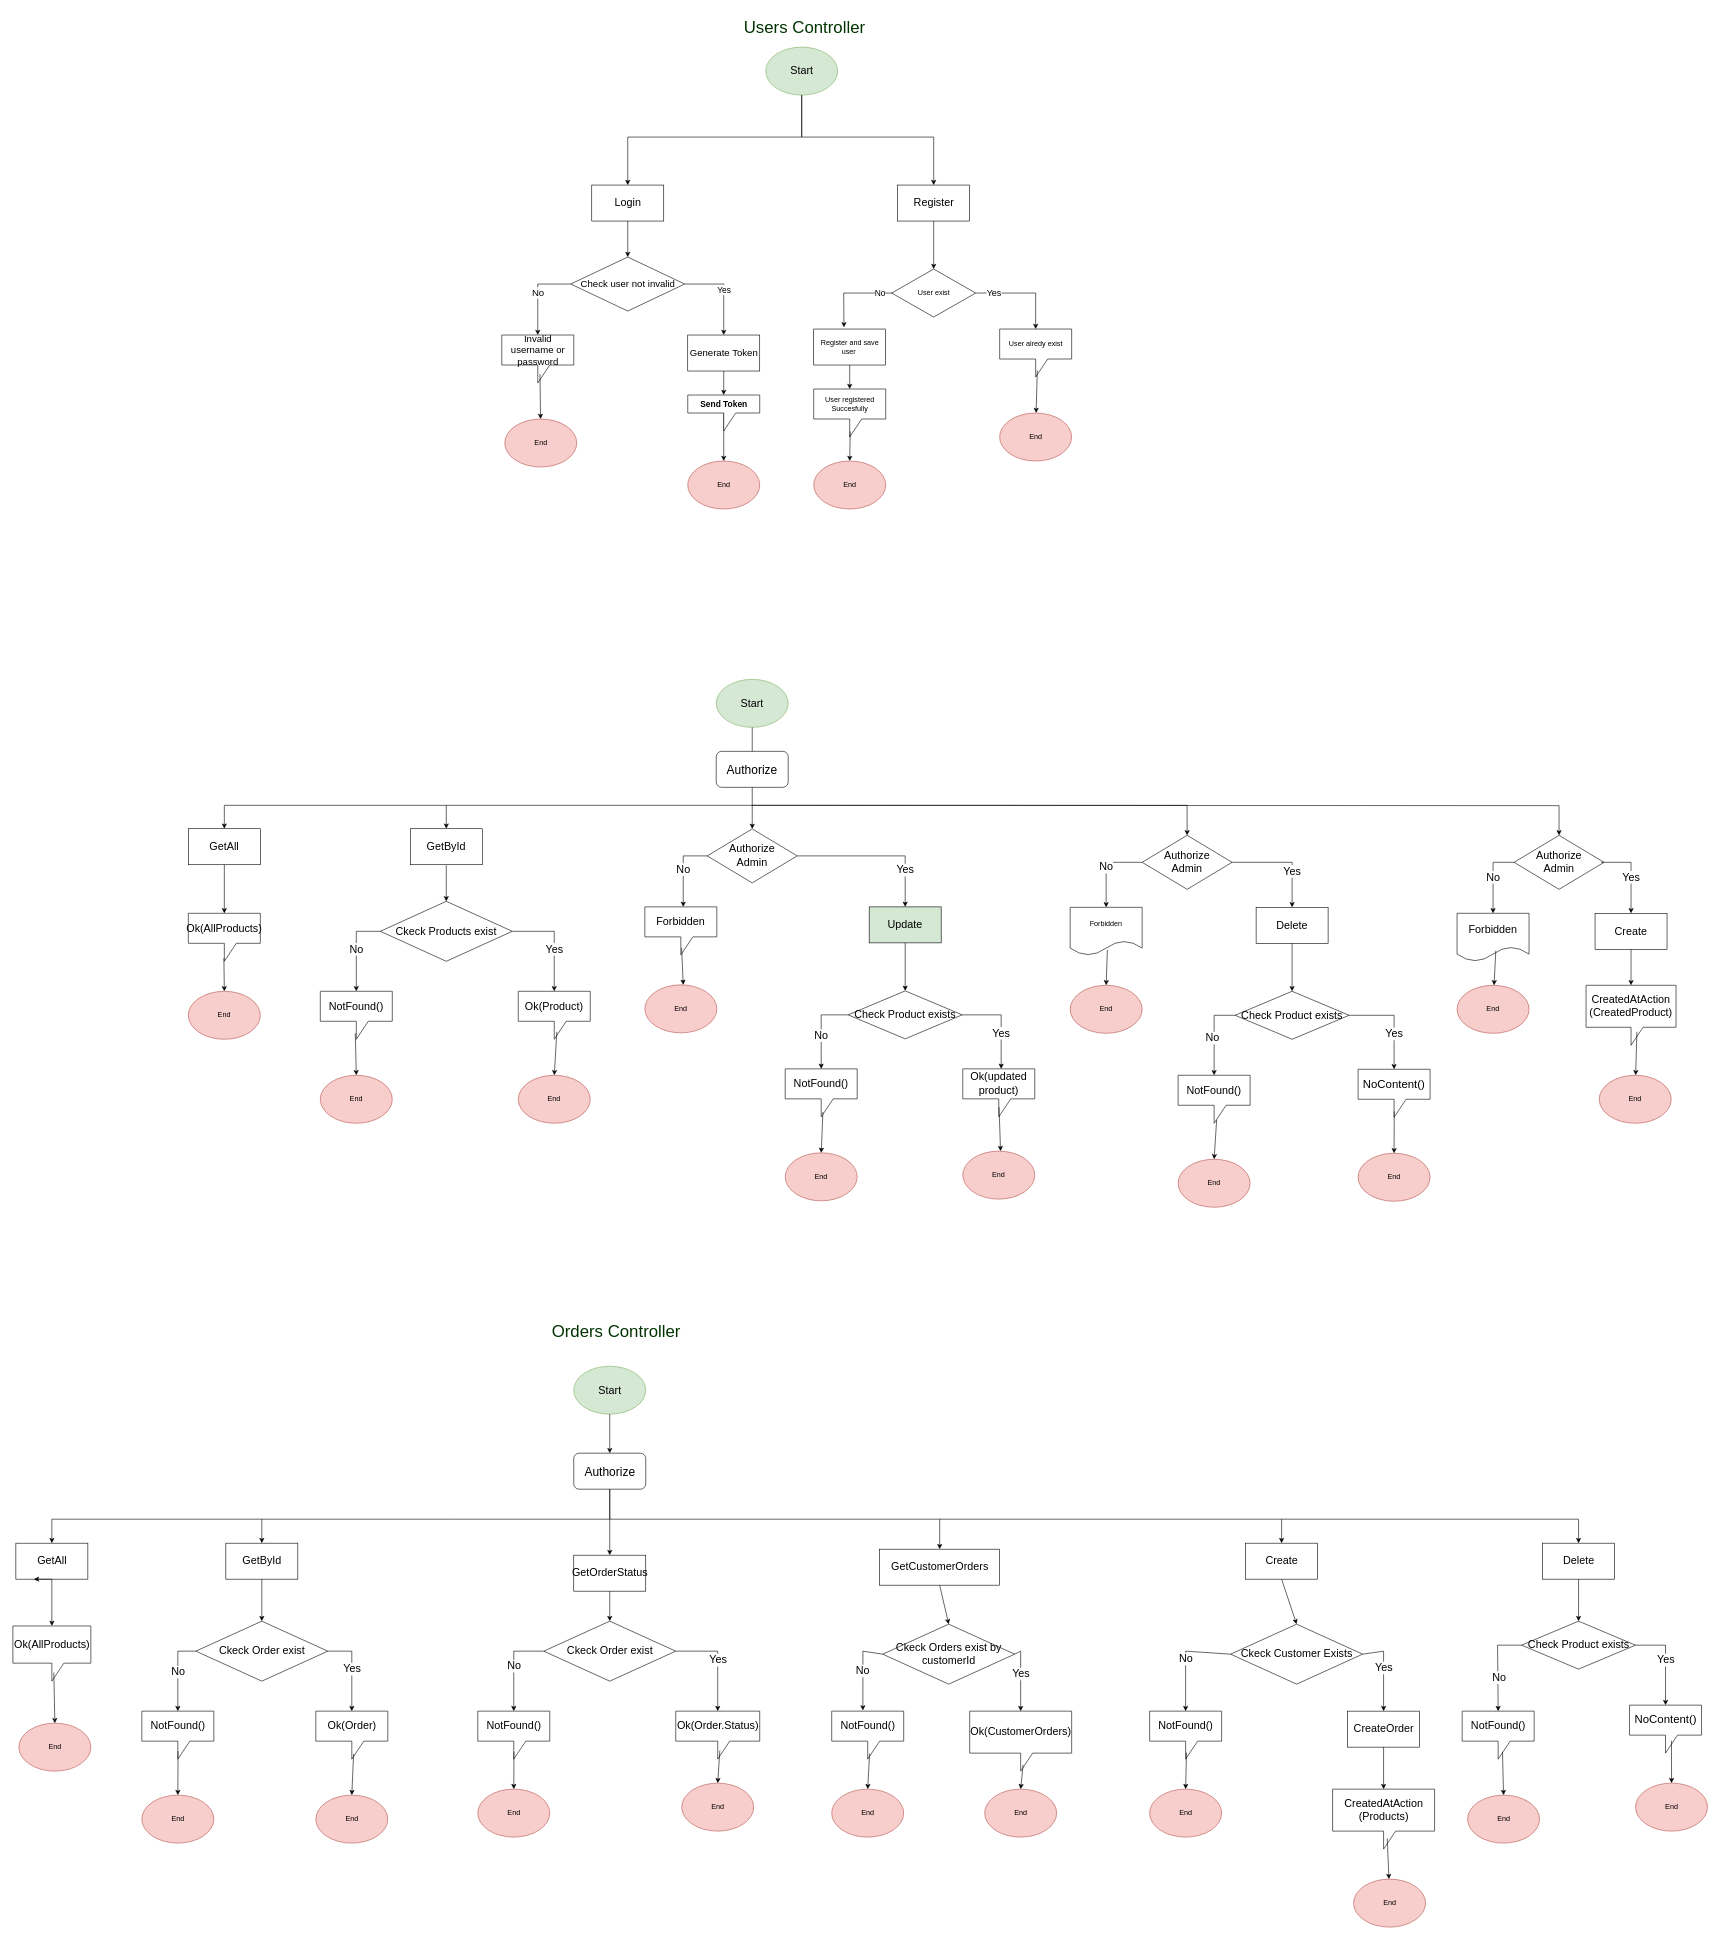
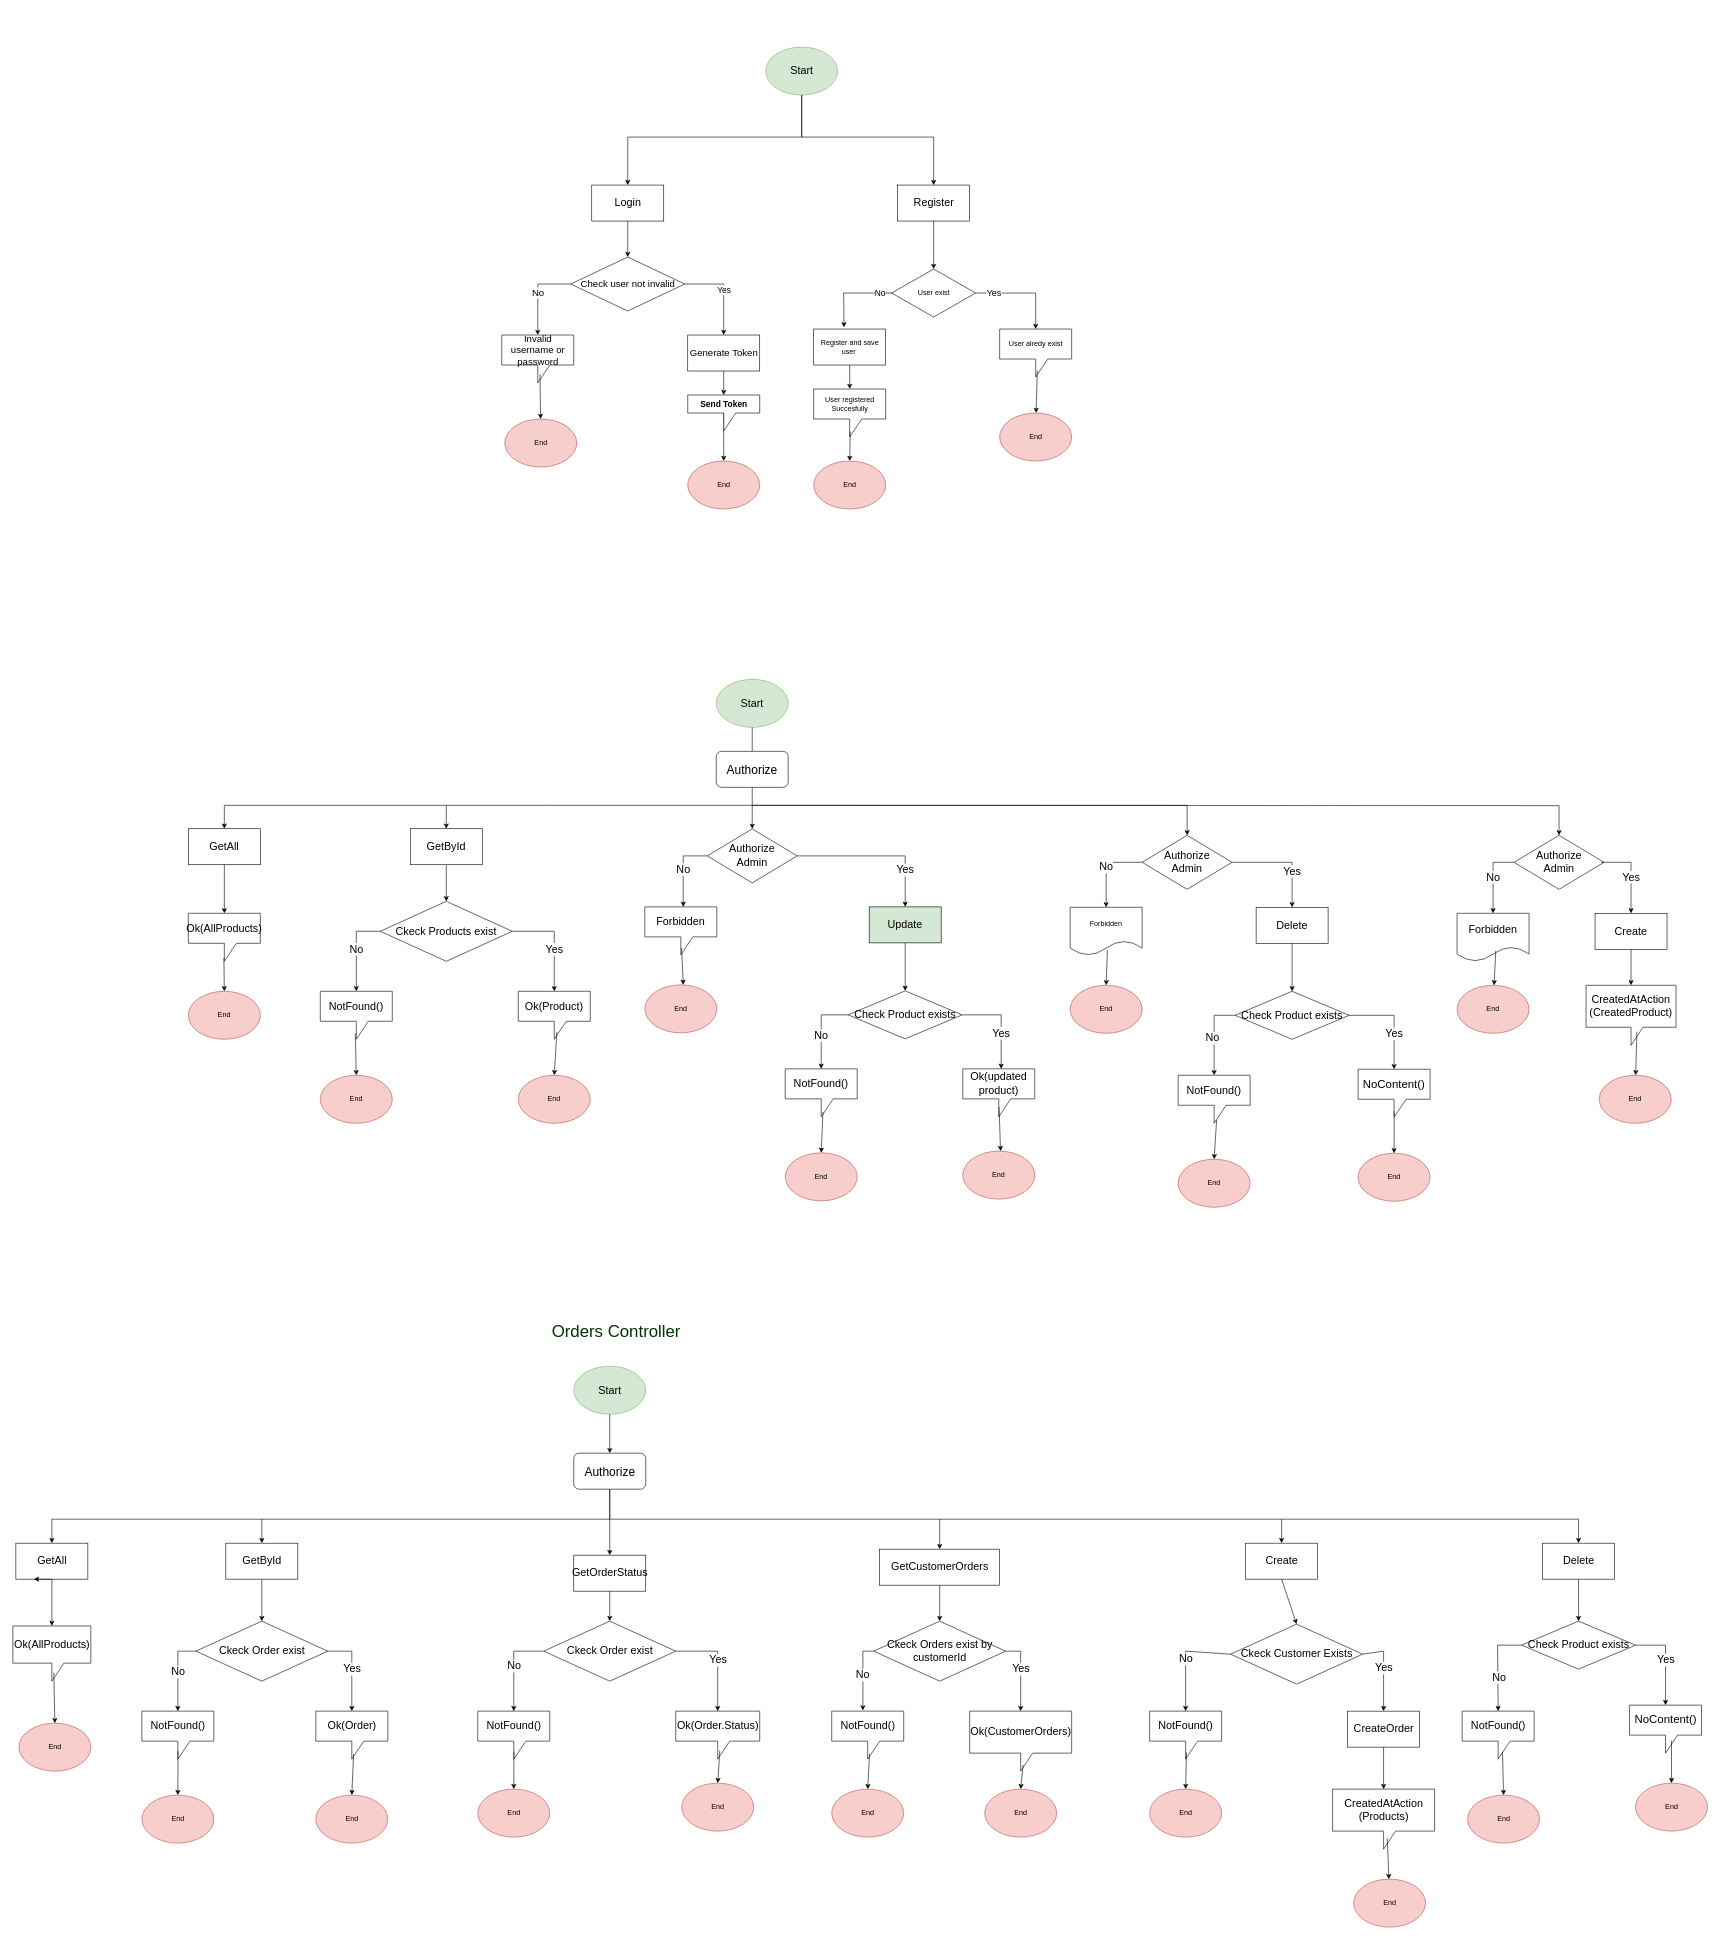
node "Users Controller": removed
node "Ckeck Orders exist by customerId": moved (949, 1655) -> (940, 1652)
